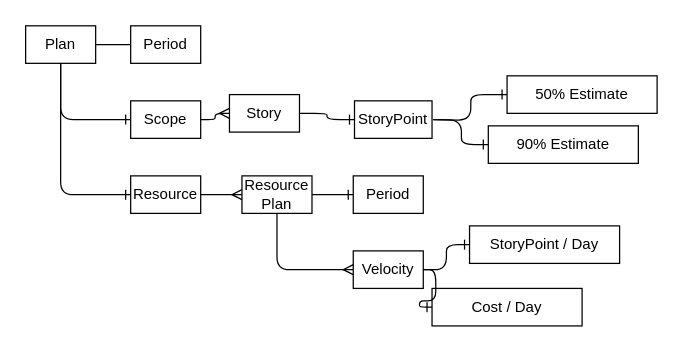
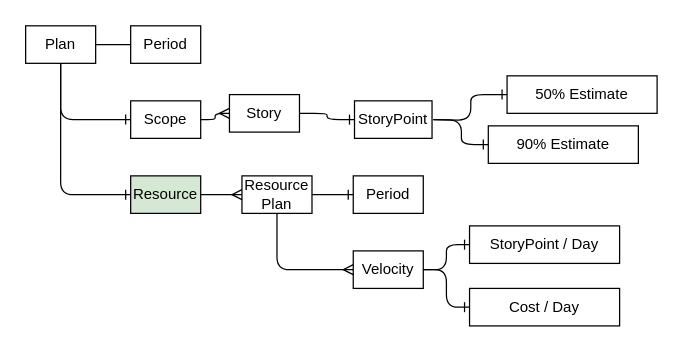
node "Resource": fillcolor #ffffff -> #d5e8d4
node "Cost / Day": moved (507, 307) -> (544, 307)
